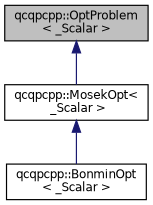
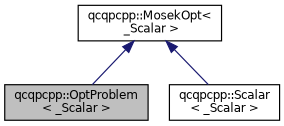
edge "qcqpcpp::MosekOpt< _Scalar >" -> "qcqpcpp::OptProblem < _Scalar >": reversed
node "qcqpcpp::BonminOpt < _Scalar >": label "qcqpcpp::BonminOpt < _Scalar >" -> "qcqpcpp::Scalar < _Scalar >"
